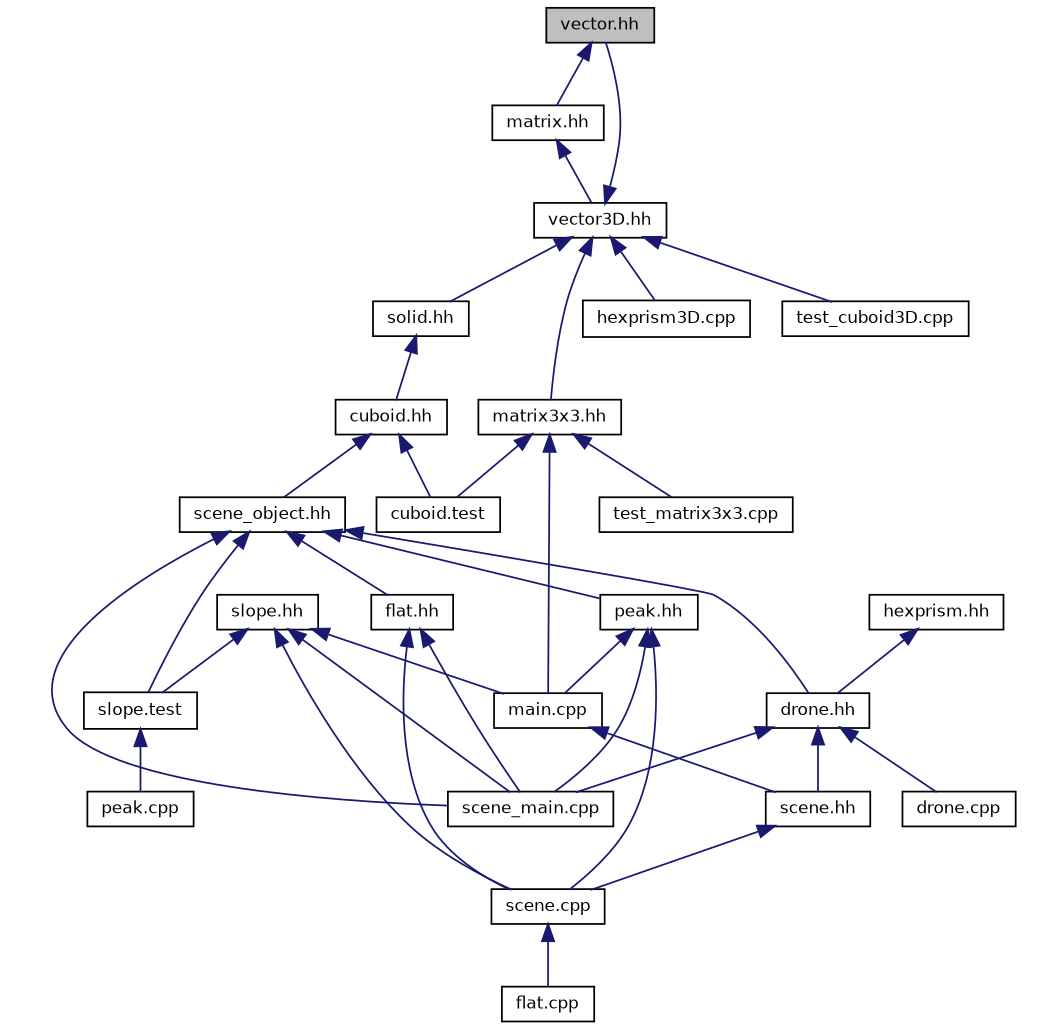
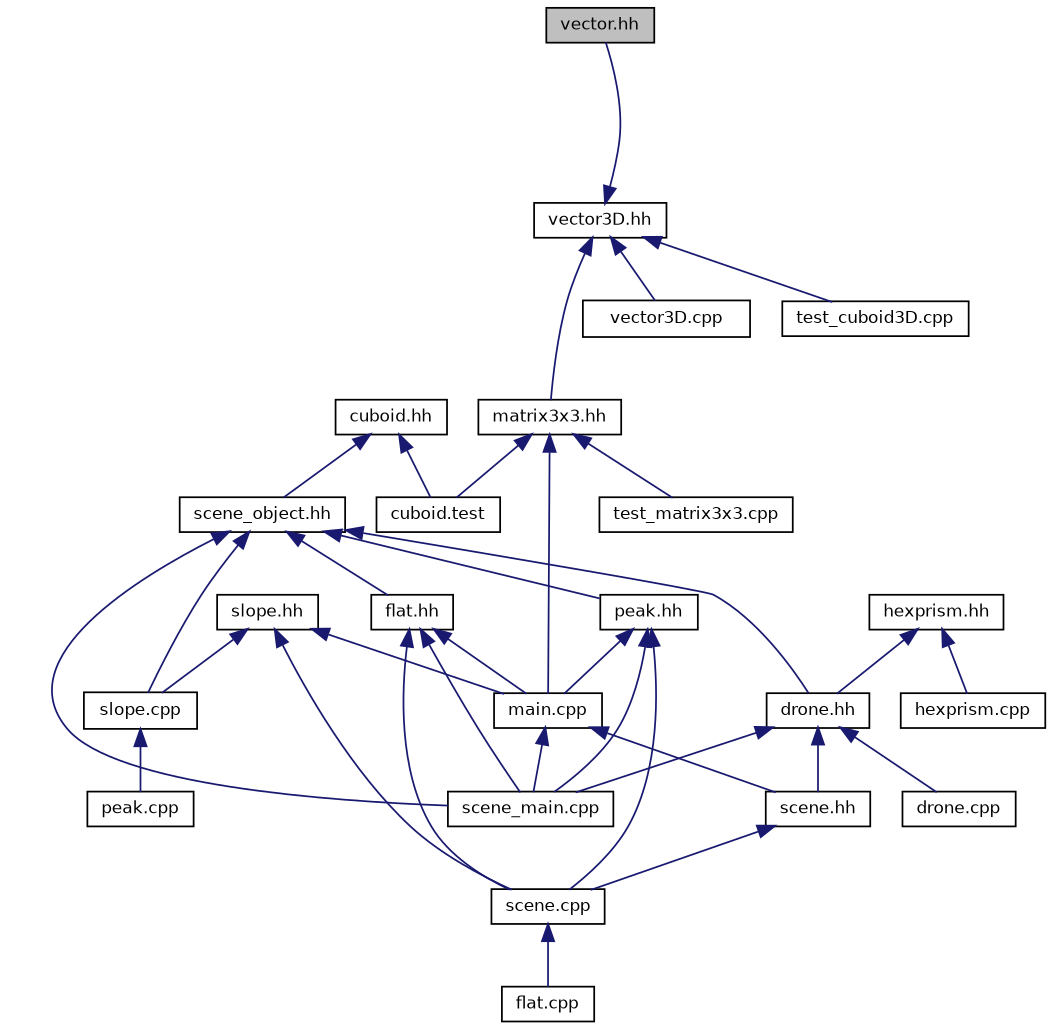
node "matrix.hh": removed
node "solid.hh": removed
node "hexprism3D.cpp": label "hexprism3D.cpp" -> "vector3D.cpp"
edge "main.cpp" -> "flat.hh": added
node "slope.test": label "slope.test" -> "slope.cpp"
node "hexprism.cpp": added
edge "scene_main.cpp" -> "slope.hh": now "scene_main.cpp" -> "main.cpp"
